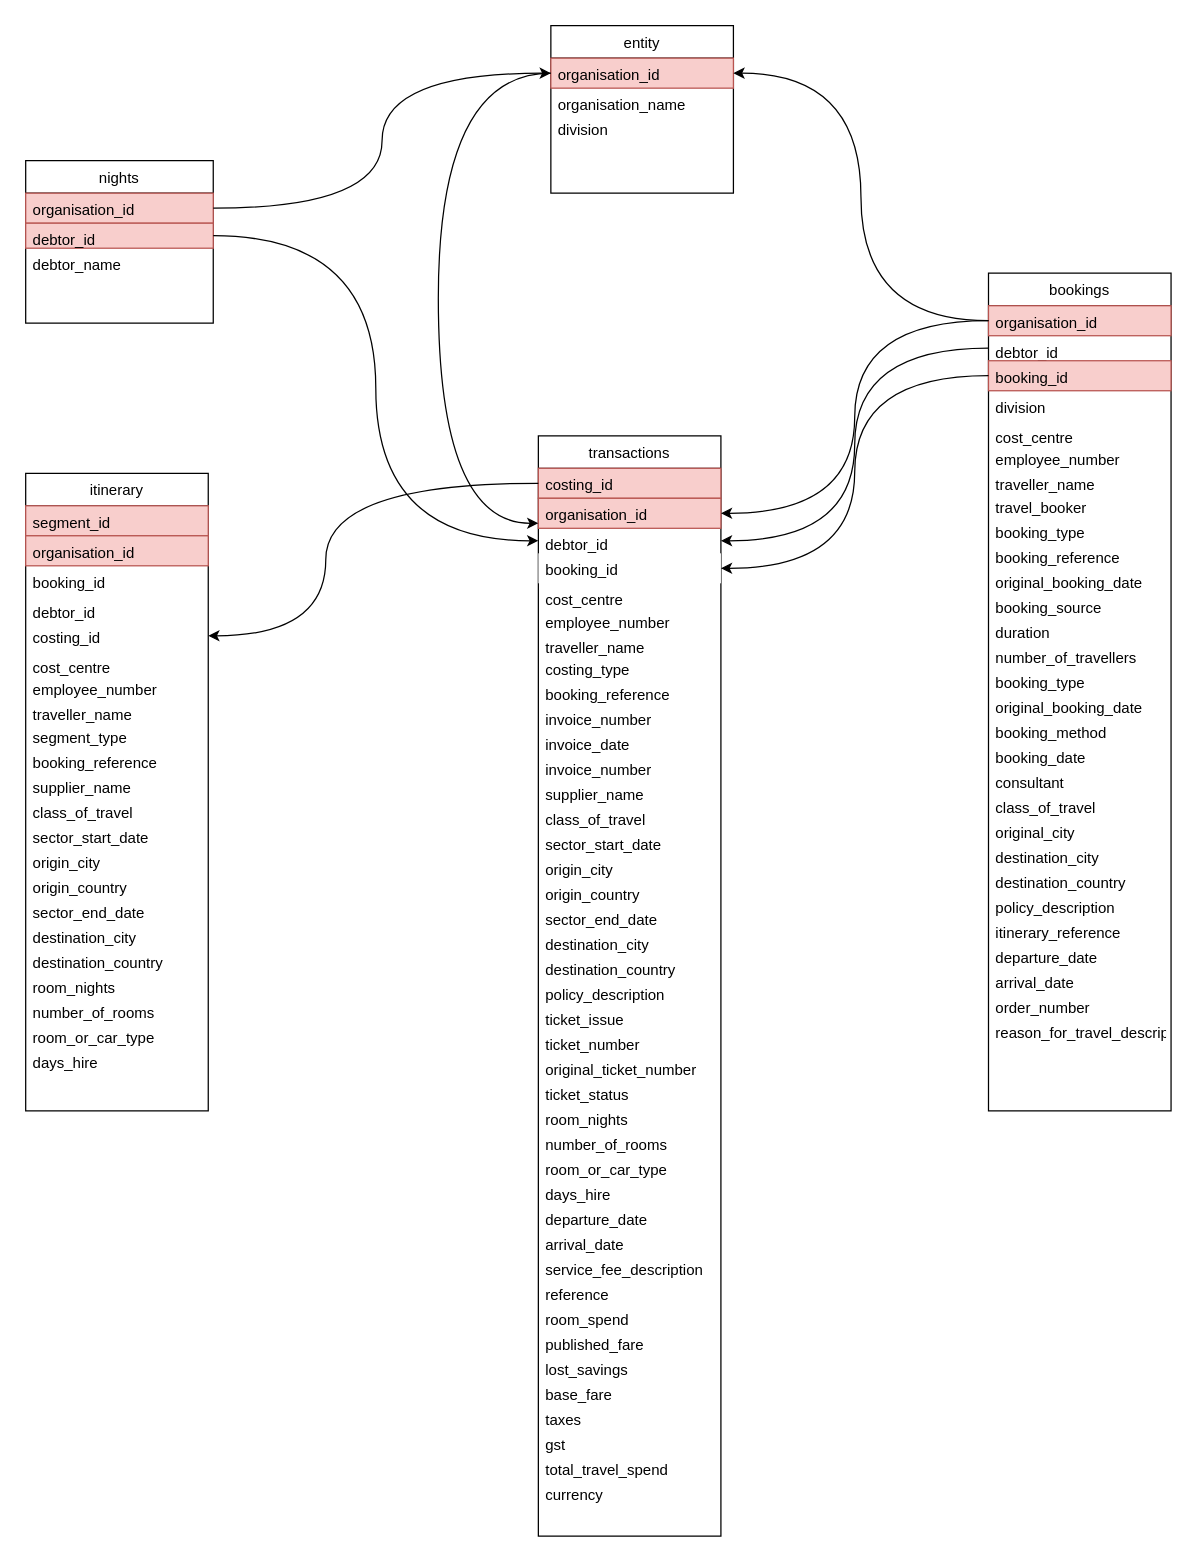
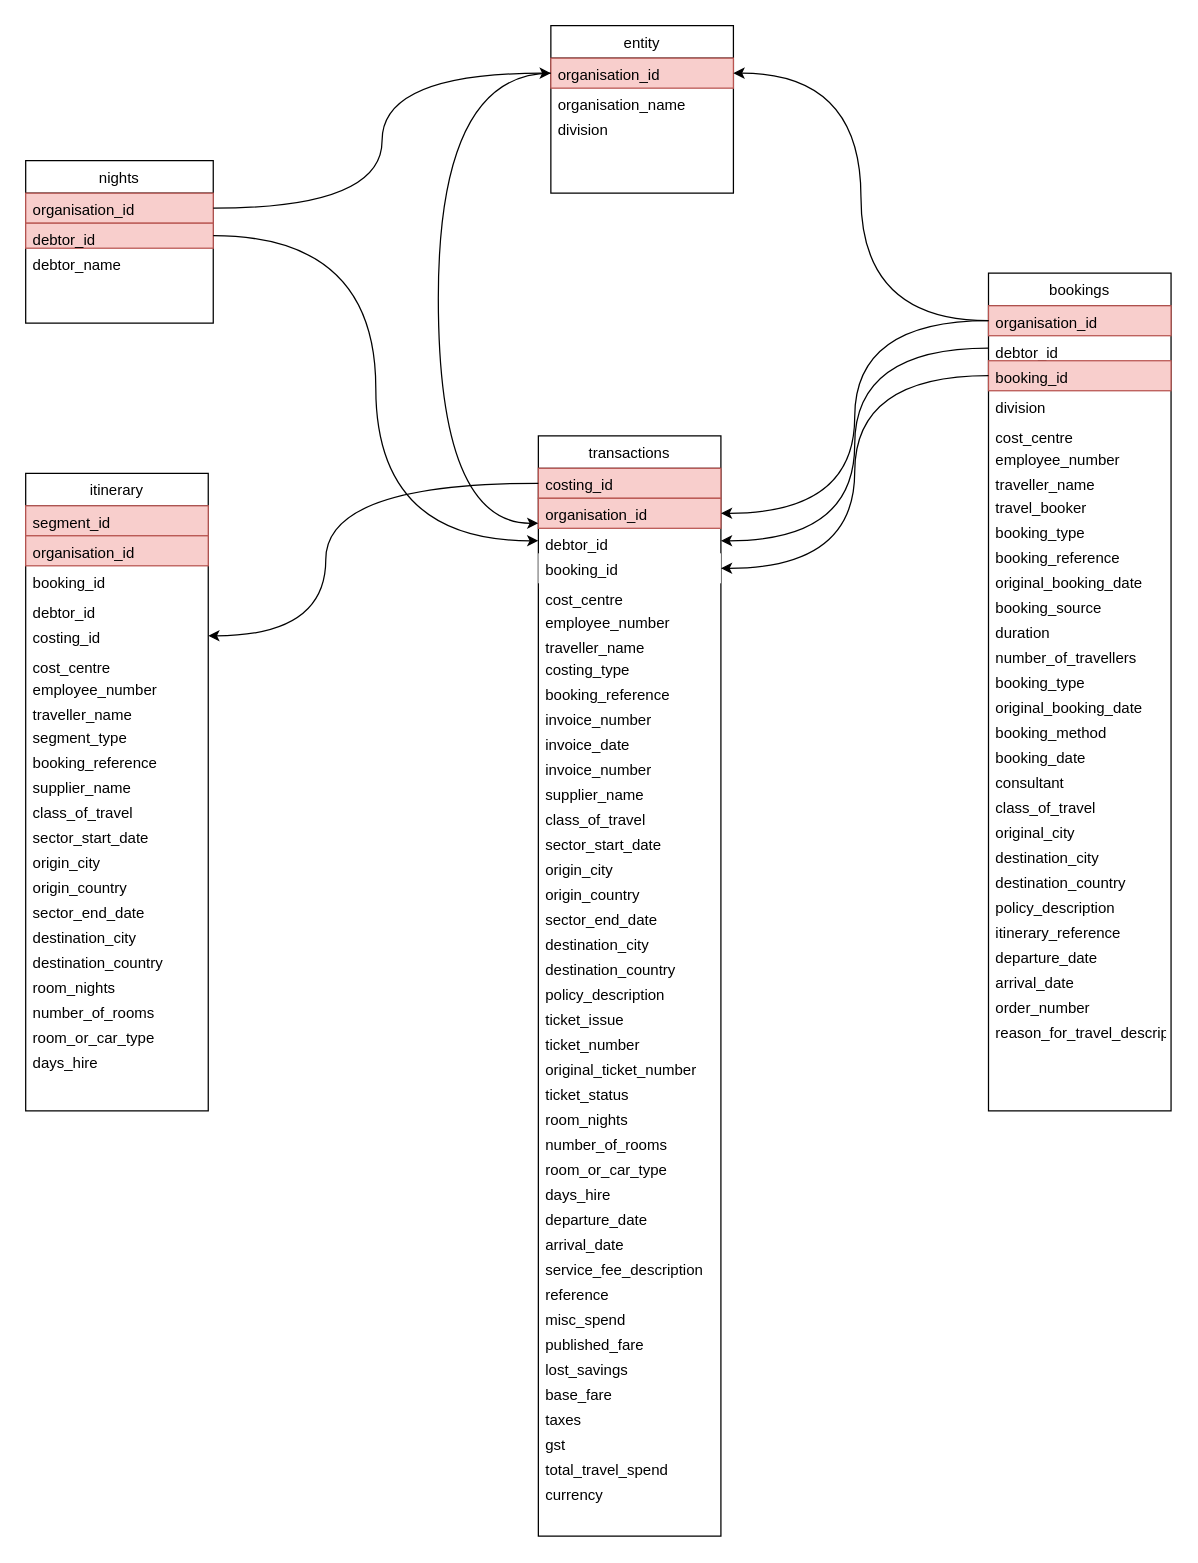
node "room_spend": label "room_spend" -> "misc_spend"
